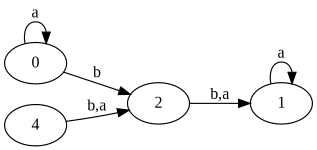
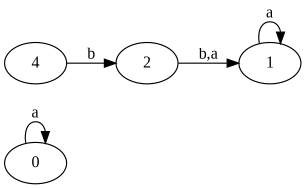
edge "0" -> "2": removed, label "b"
edge "4" -> "2": label "b,a" -> "b"
